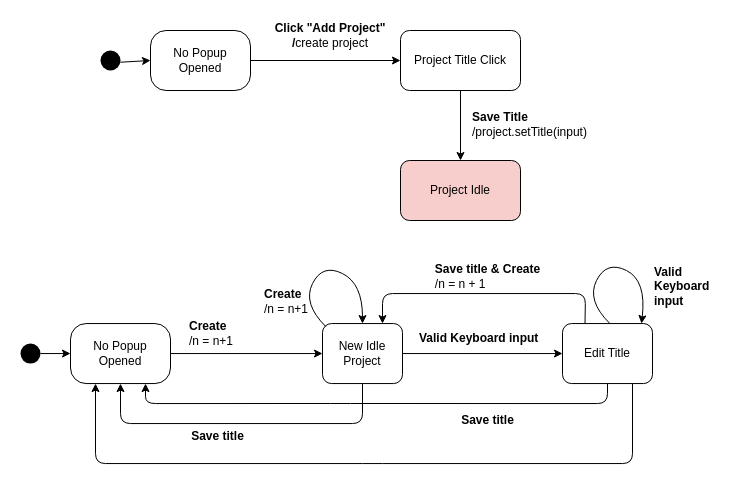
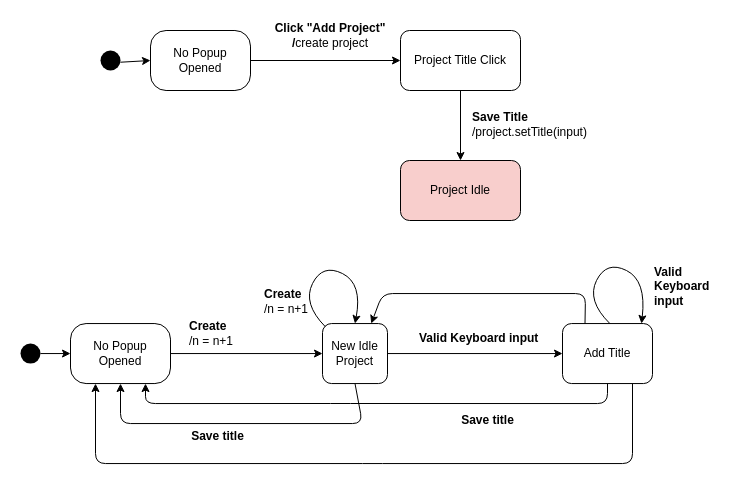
node "Save title & Create /n = n + 1": removed
node "New Idle Project": size 80x60 -> 65x60
node "Edit Title": label "Edit Title" -> "Add Title"
